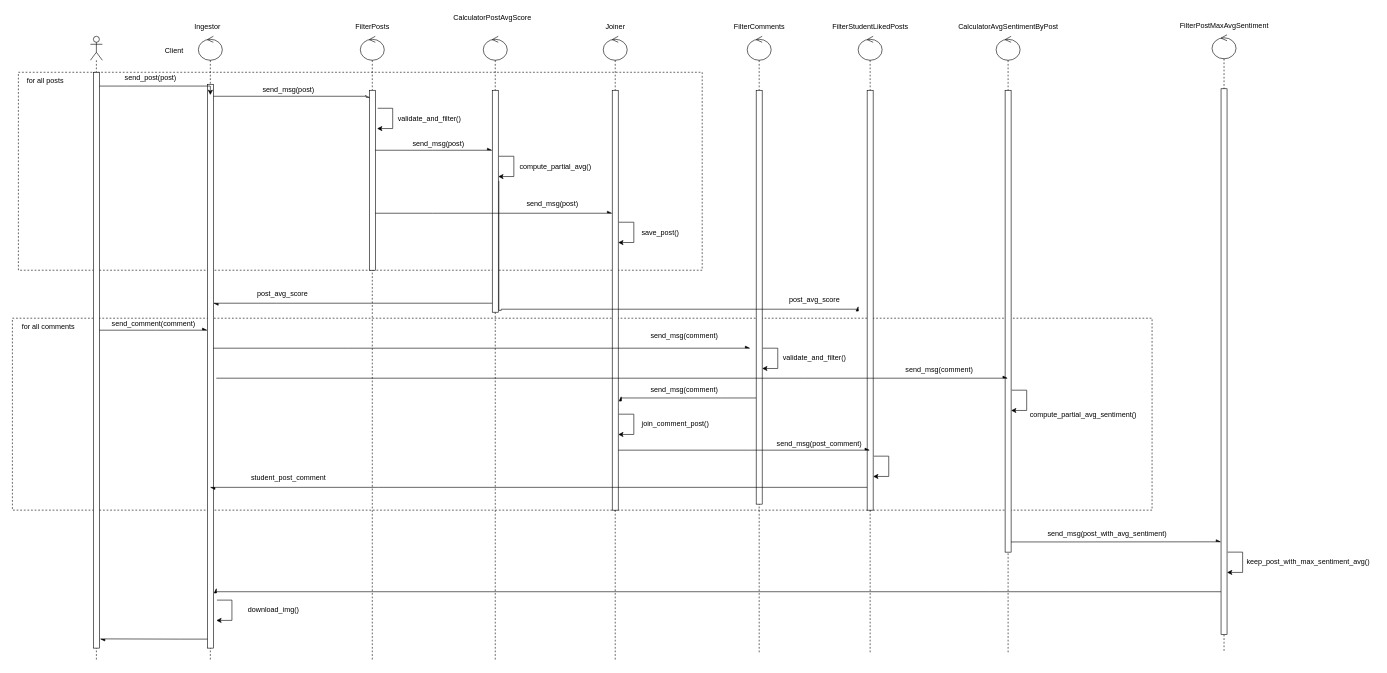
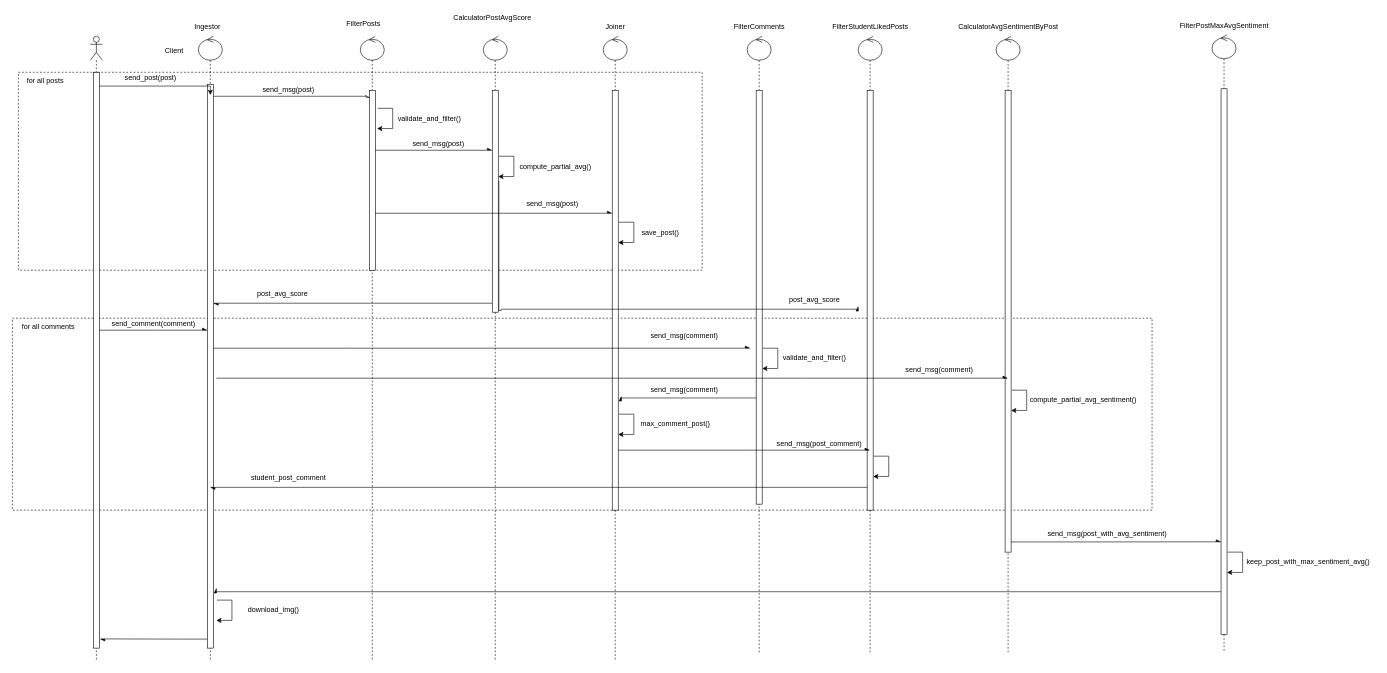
node "FilterPosts": moved (372, 27) -> (363, 24)
node "compute_partial_avg_sentiment()": moved (1083, 416) -> (1083, 401)
node "join_comment_post()": label "join_comment_post()" -> "max_comment_post()"
